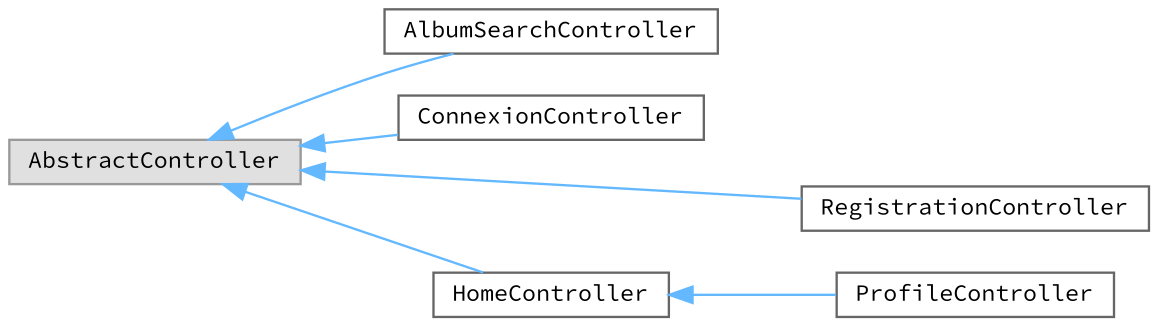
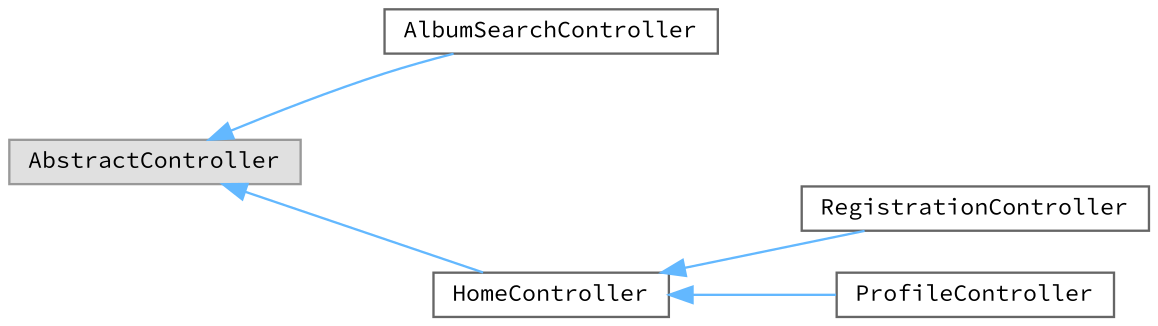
node "ConnexionController": removed
edge "RegistrationController" -> "AbstractController": now "RegistrationController" -> "HomeController"
